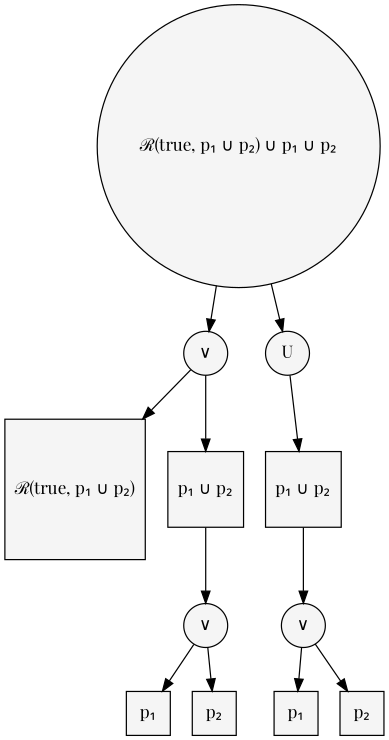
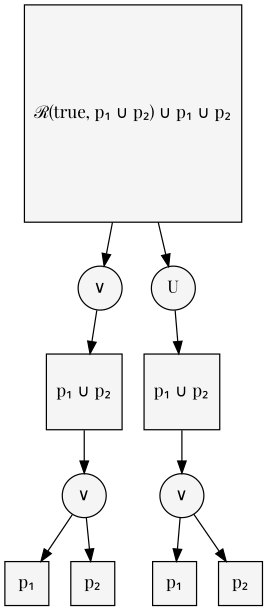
node "ℛ(true, p₁ ∪ p₂) ∪ p₁ ∪ p₂": shape circle -> square
node "ℛ(true, p₁ ∪ p₂)": removed
